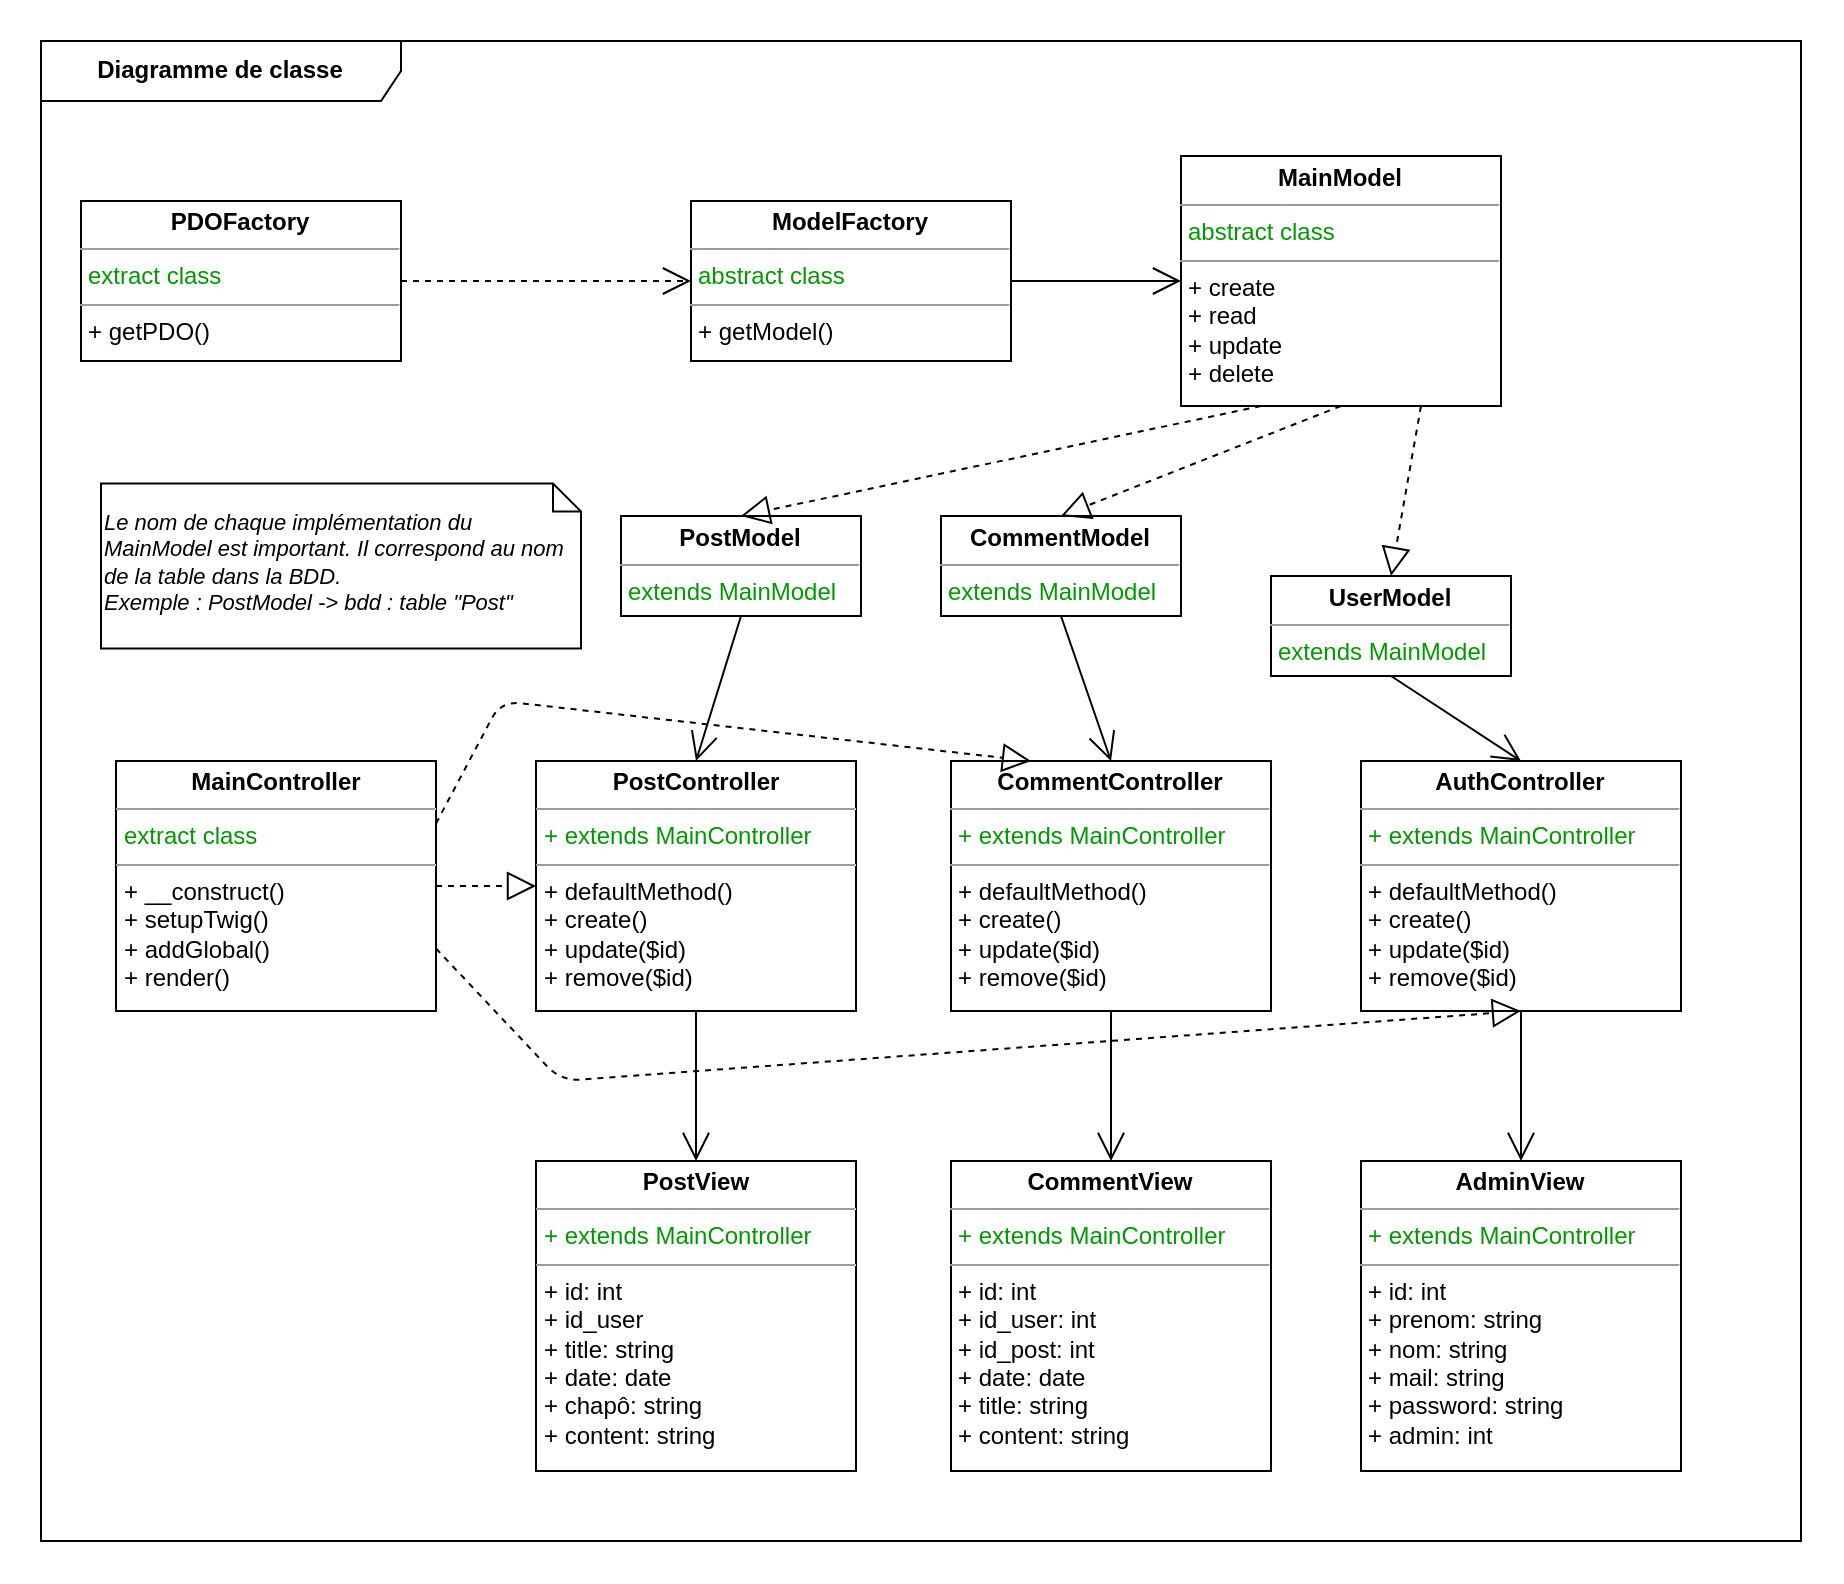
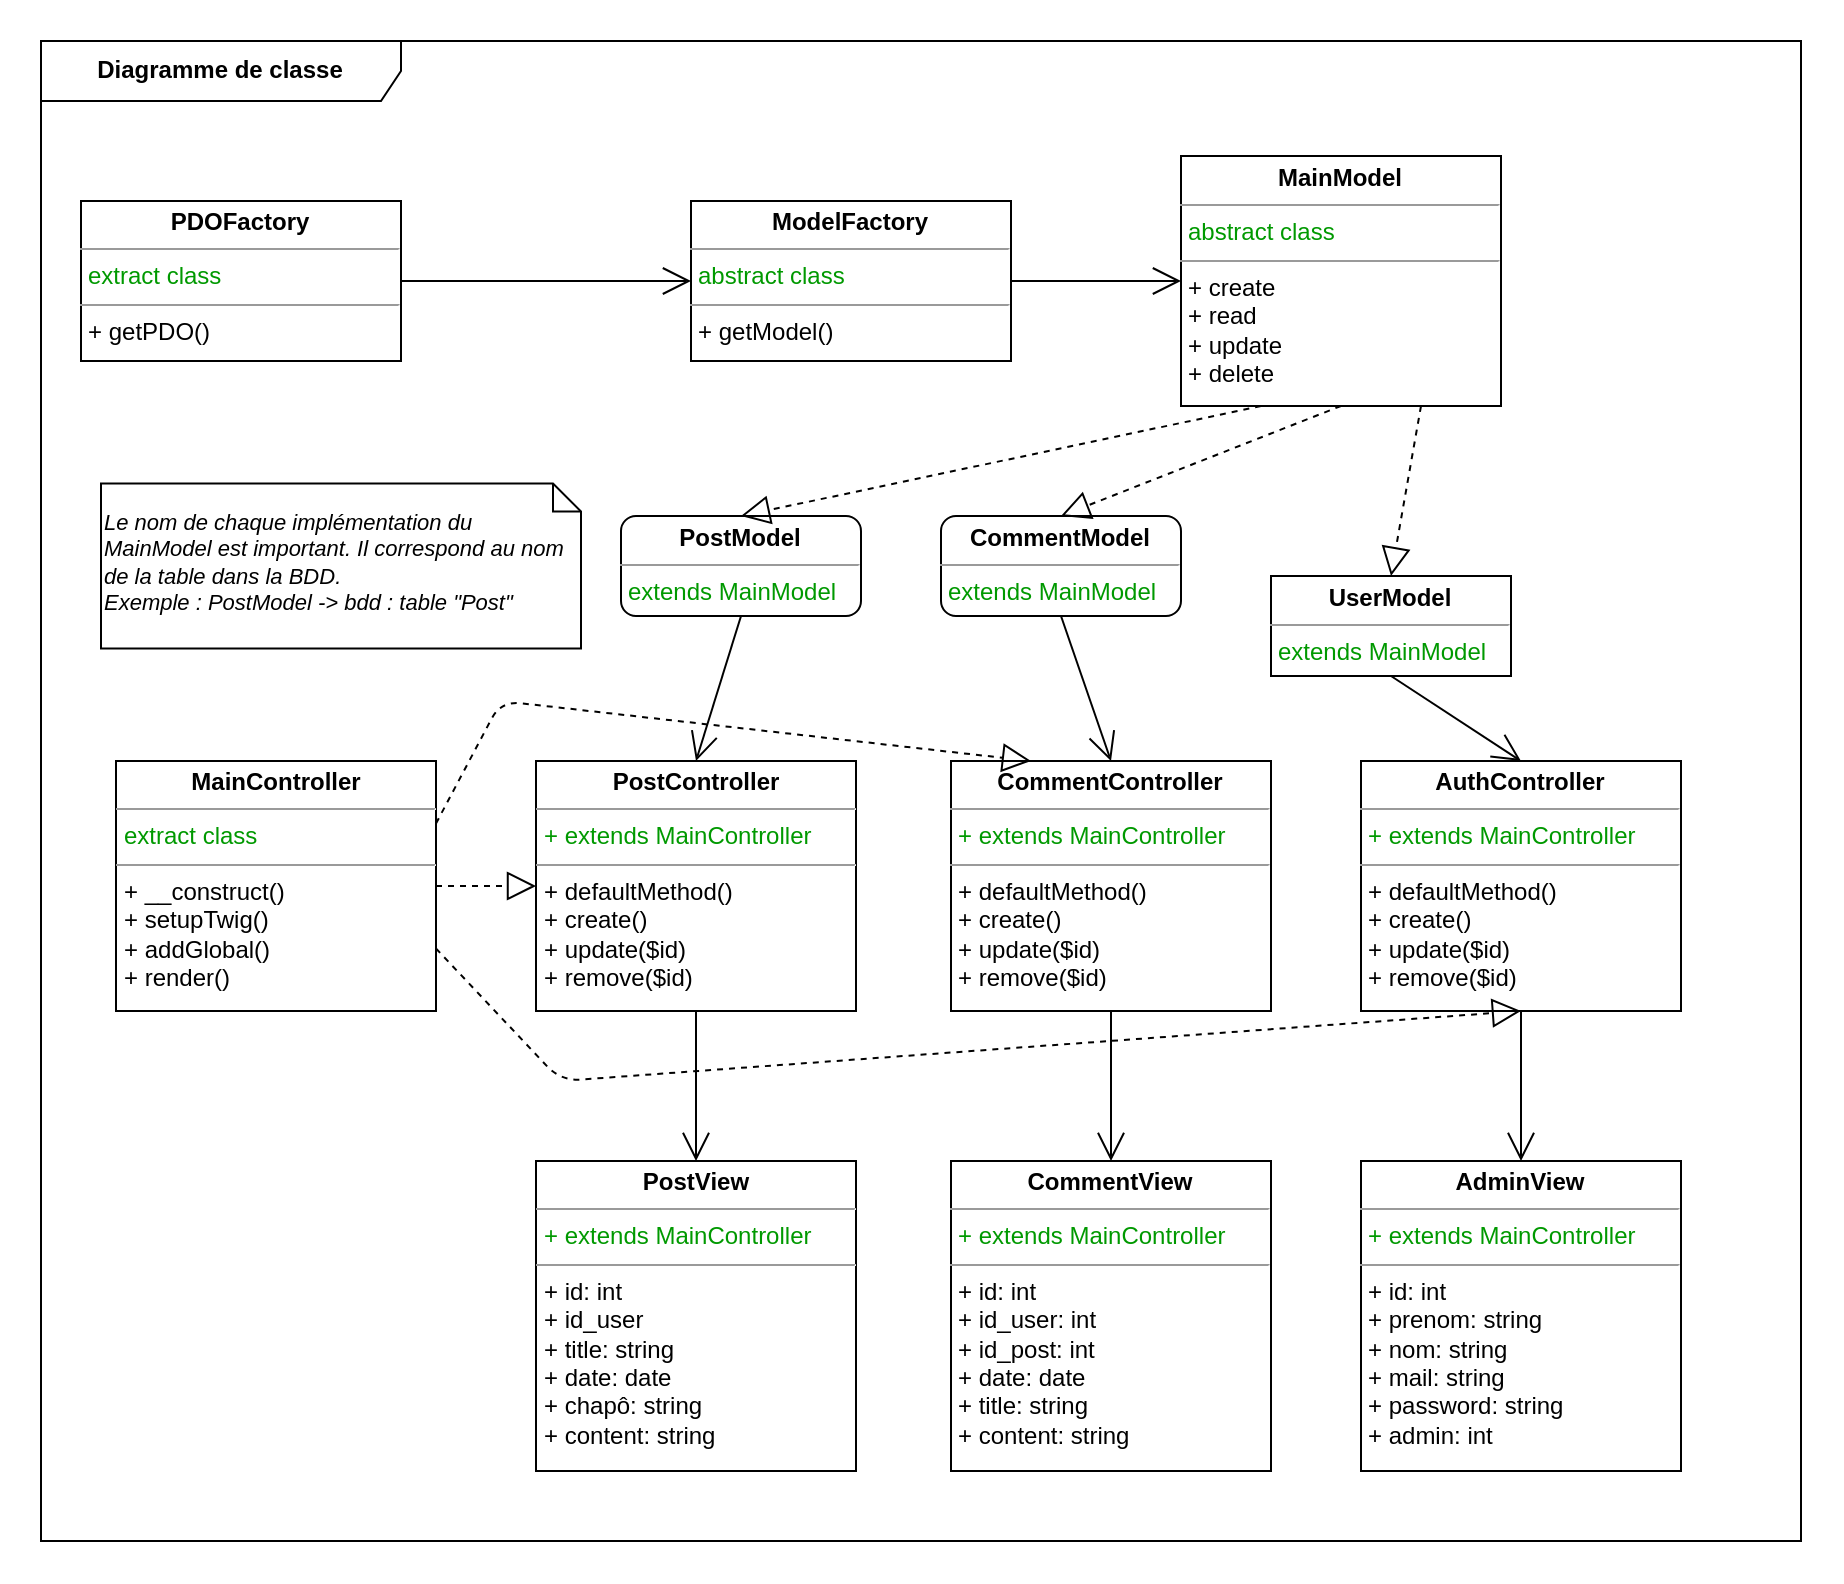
edge "PDOFactory extract class + getPDO()" -> "ModelFactory abstract class + getModel()": style dashed -> solid
node "PostModel extends MainModel": shape rectangle -> rounded rectangle
node "CommentModel extends MainModel": shape rectangle -> rounded rectangle
